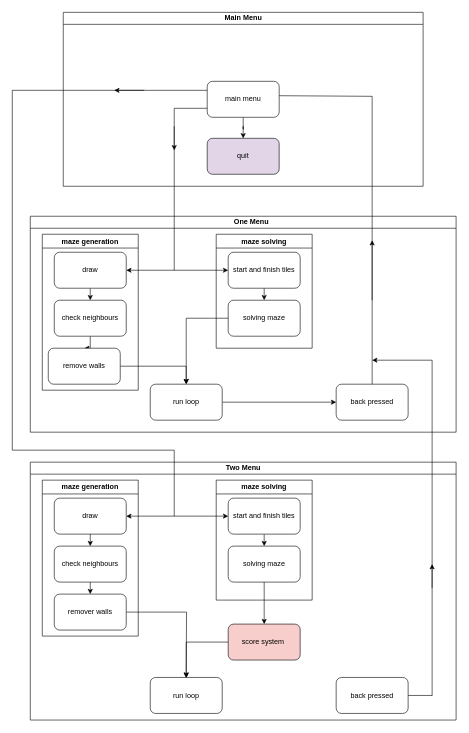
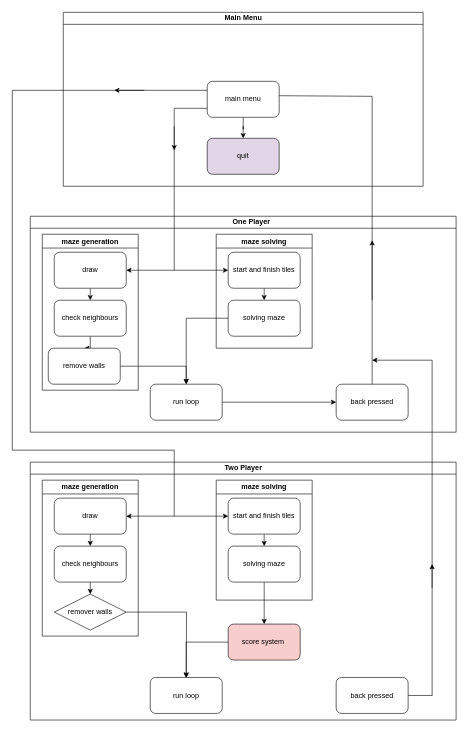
node "One Menu": label "One Menu" -> "One Player"
node "Two Menu": label "Two Menu" -> "Two Player"
node "remover walls": shape rounded rectangle -> diamond
